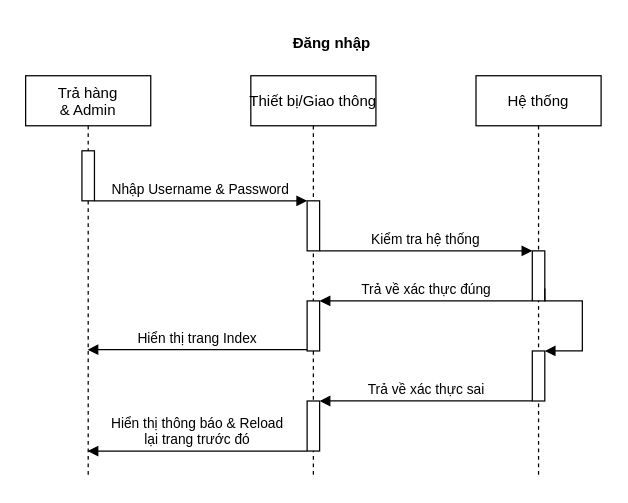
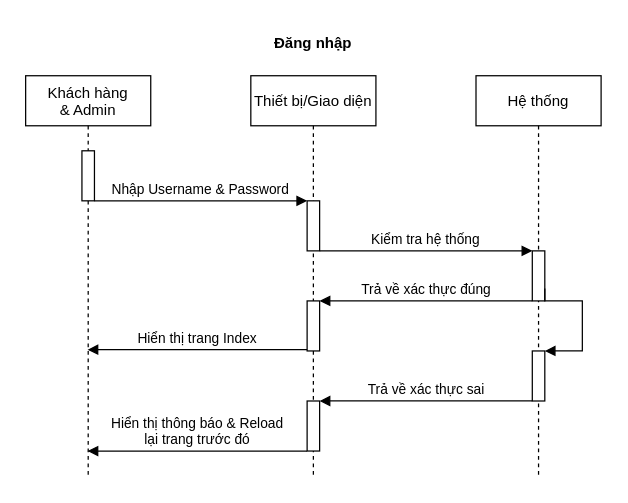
node "Đăng nhập": moved (332, 42) -> (313, 42)
node "Trả hàng & Admin": label "Trả hàng & Admin" -> "Khách hàng & Admin"
node "Thiết bị/Giao thông": label "Thiết bị/Giao thông" -> "Thiết bị/Giao diện"
